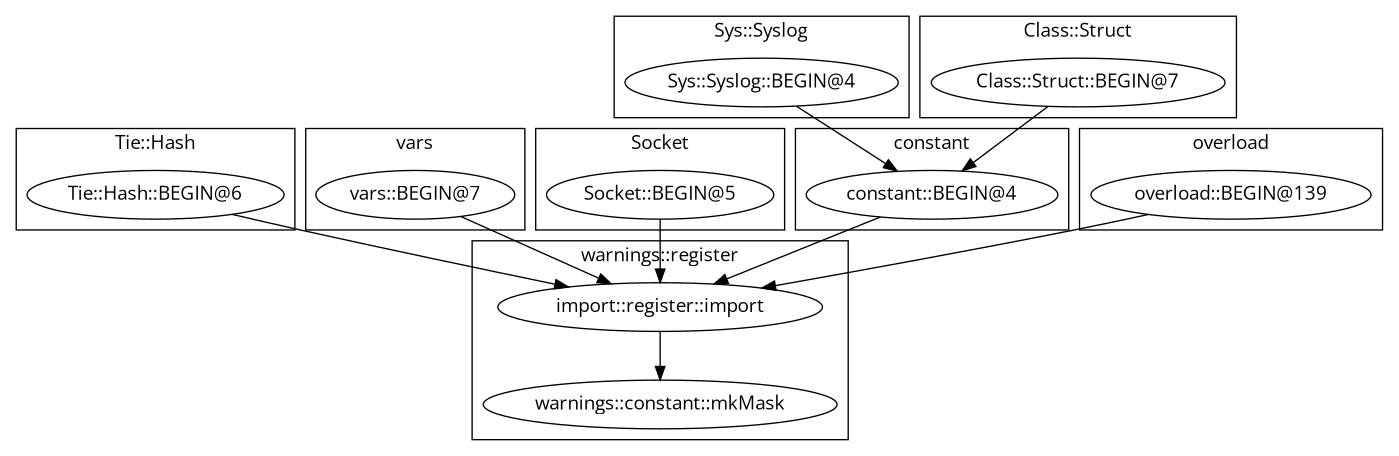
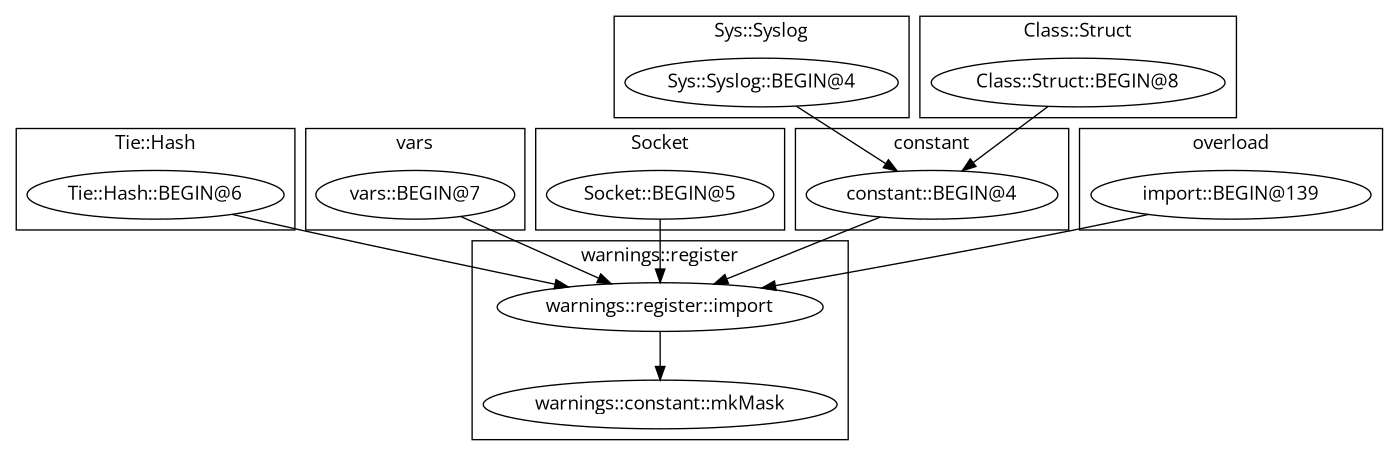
node "Class::Struct::BEGIN@7": label "Class::Struct::BEGIN@7" -> "Class::Struct::BEGIN@8"
node "overload::BEGIN@139": label "overload::BEGIN@139" -> "import::BEGIN@139"
node "import::register::import": label "import::register::import" -> "warnings::register::import"
